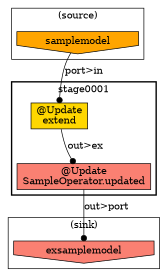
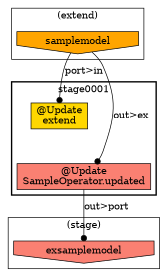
cluster "(source)": label "(source)" -> "(extend)"
edge "@Update extend" -> "@Update SampleOperator.updated": now "samplemodel" -> "@Update SampleOperator.updated"
cluster "(sink)": label "(sink)" -> "(stage)"
